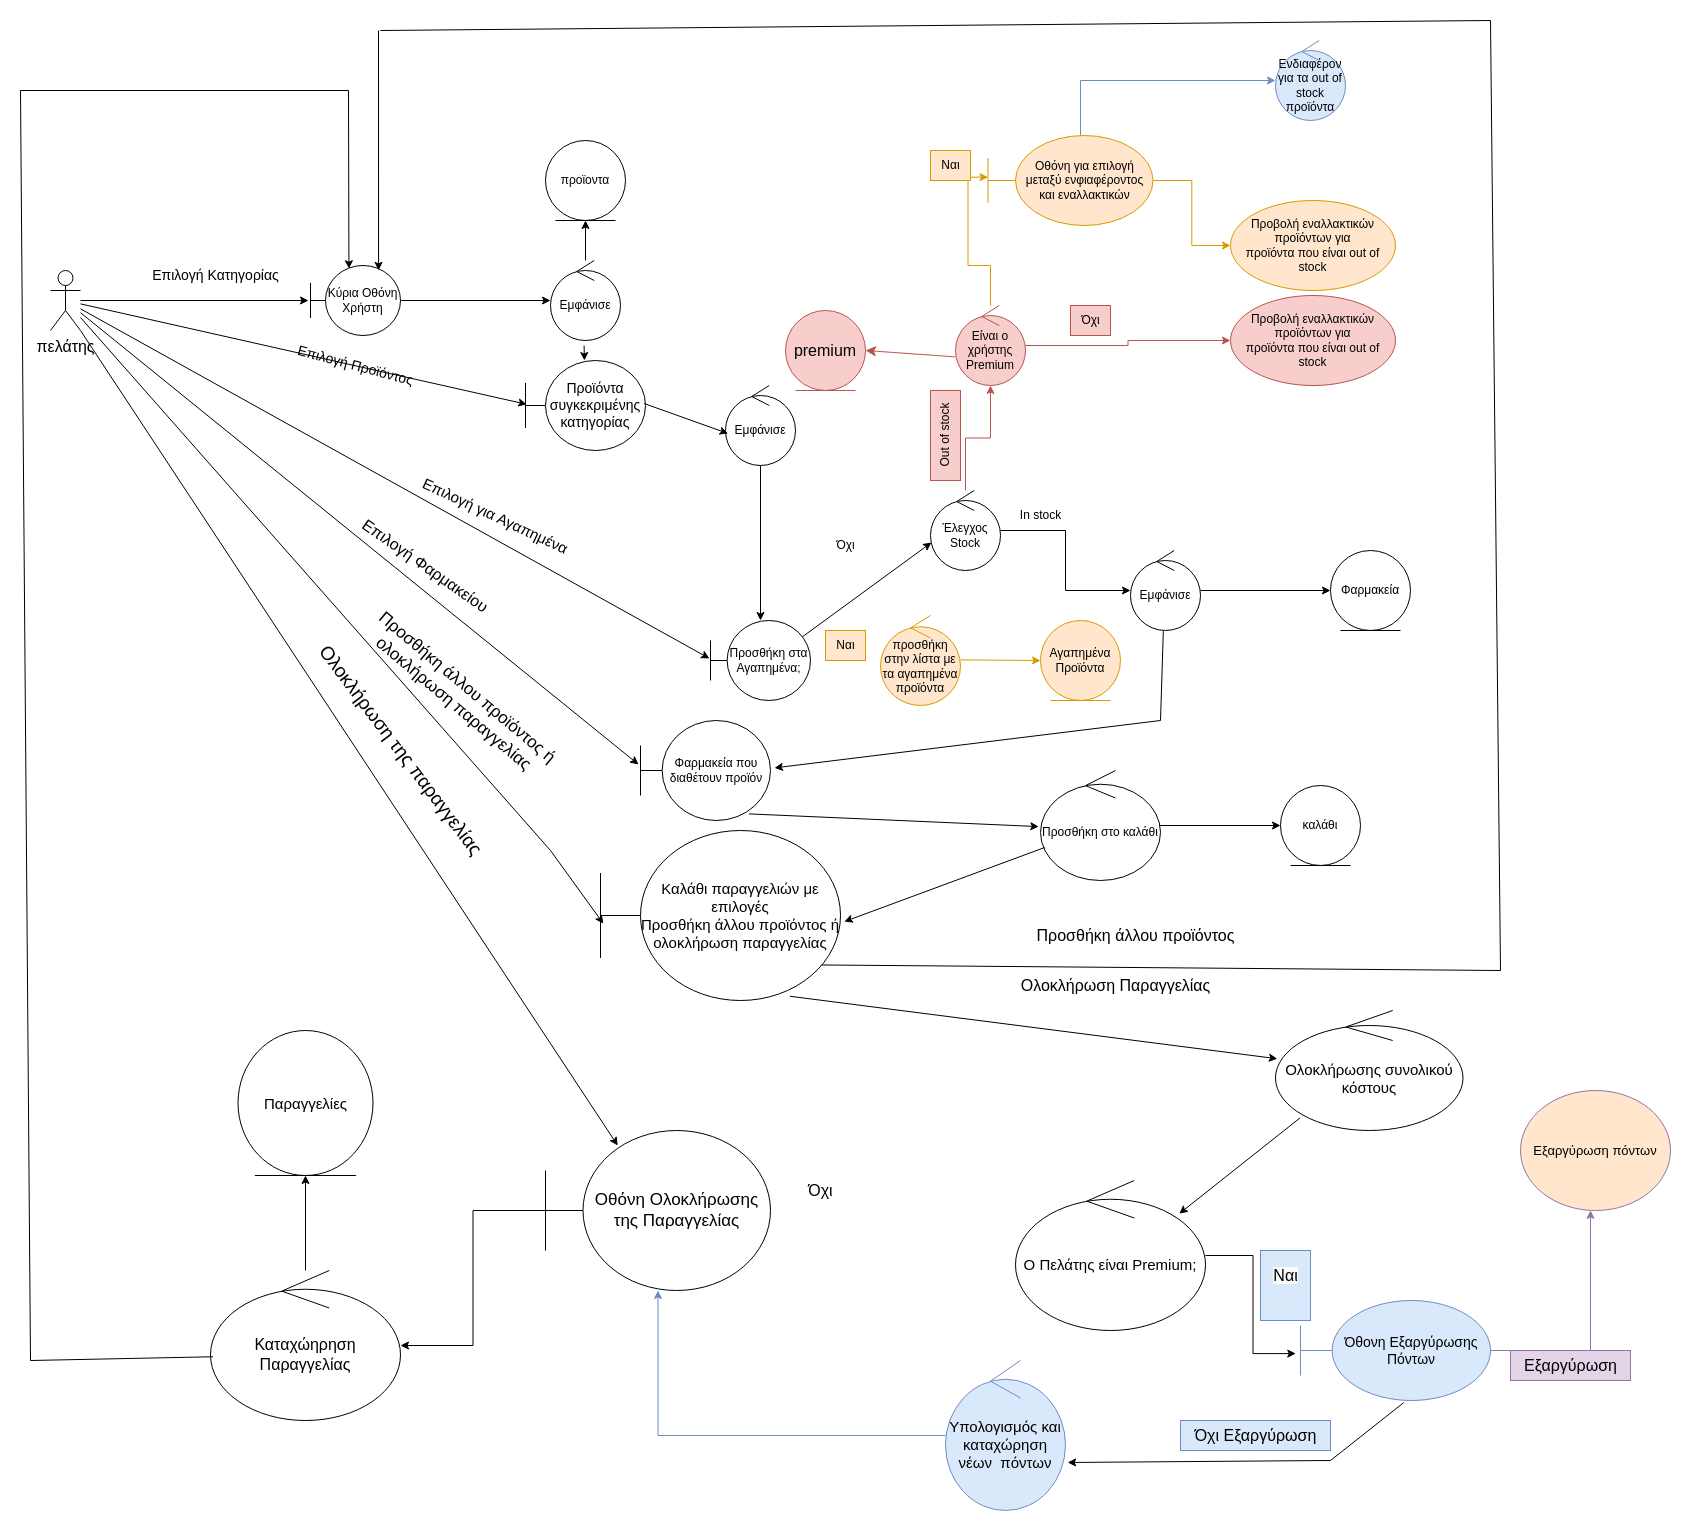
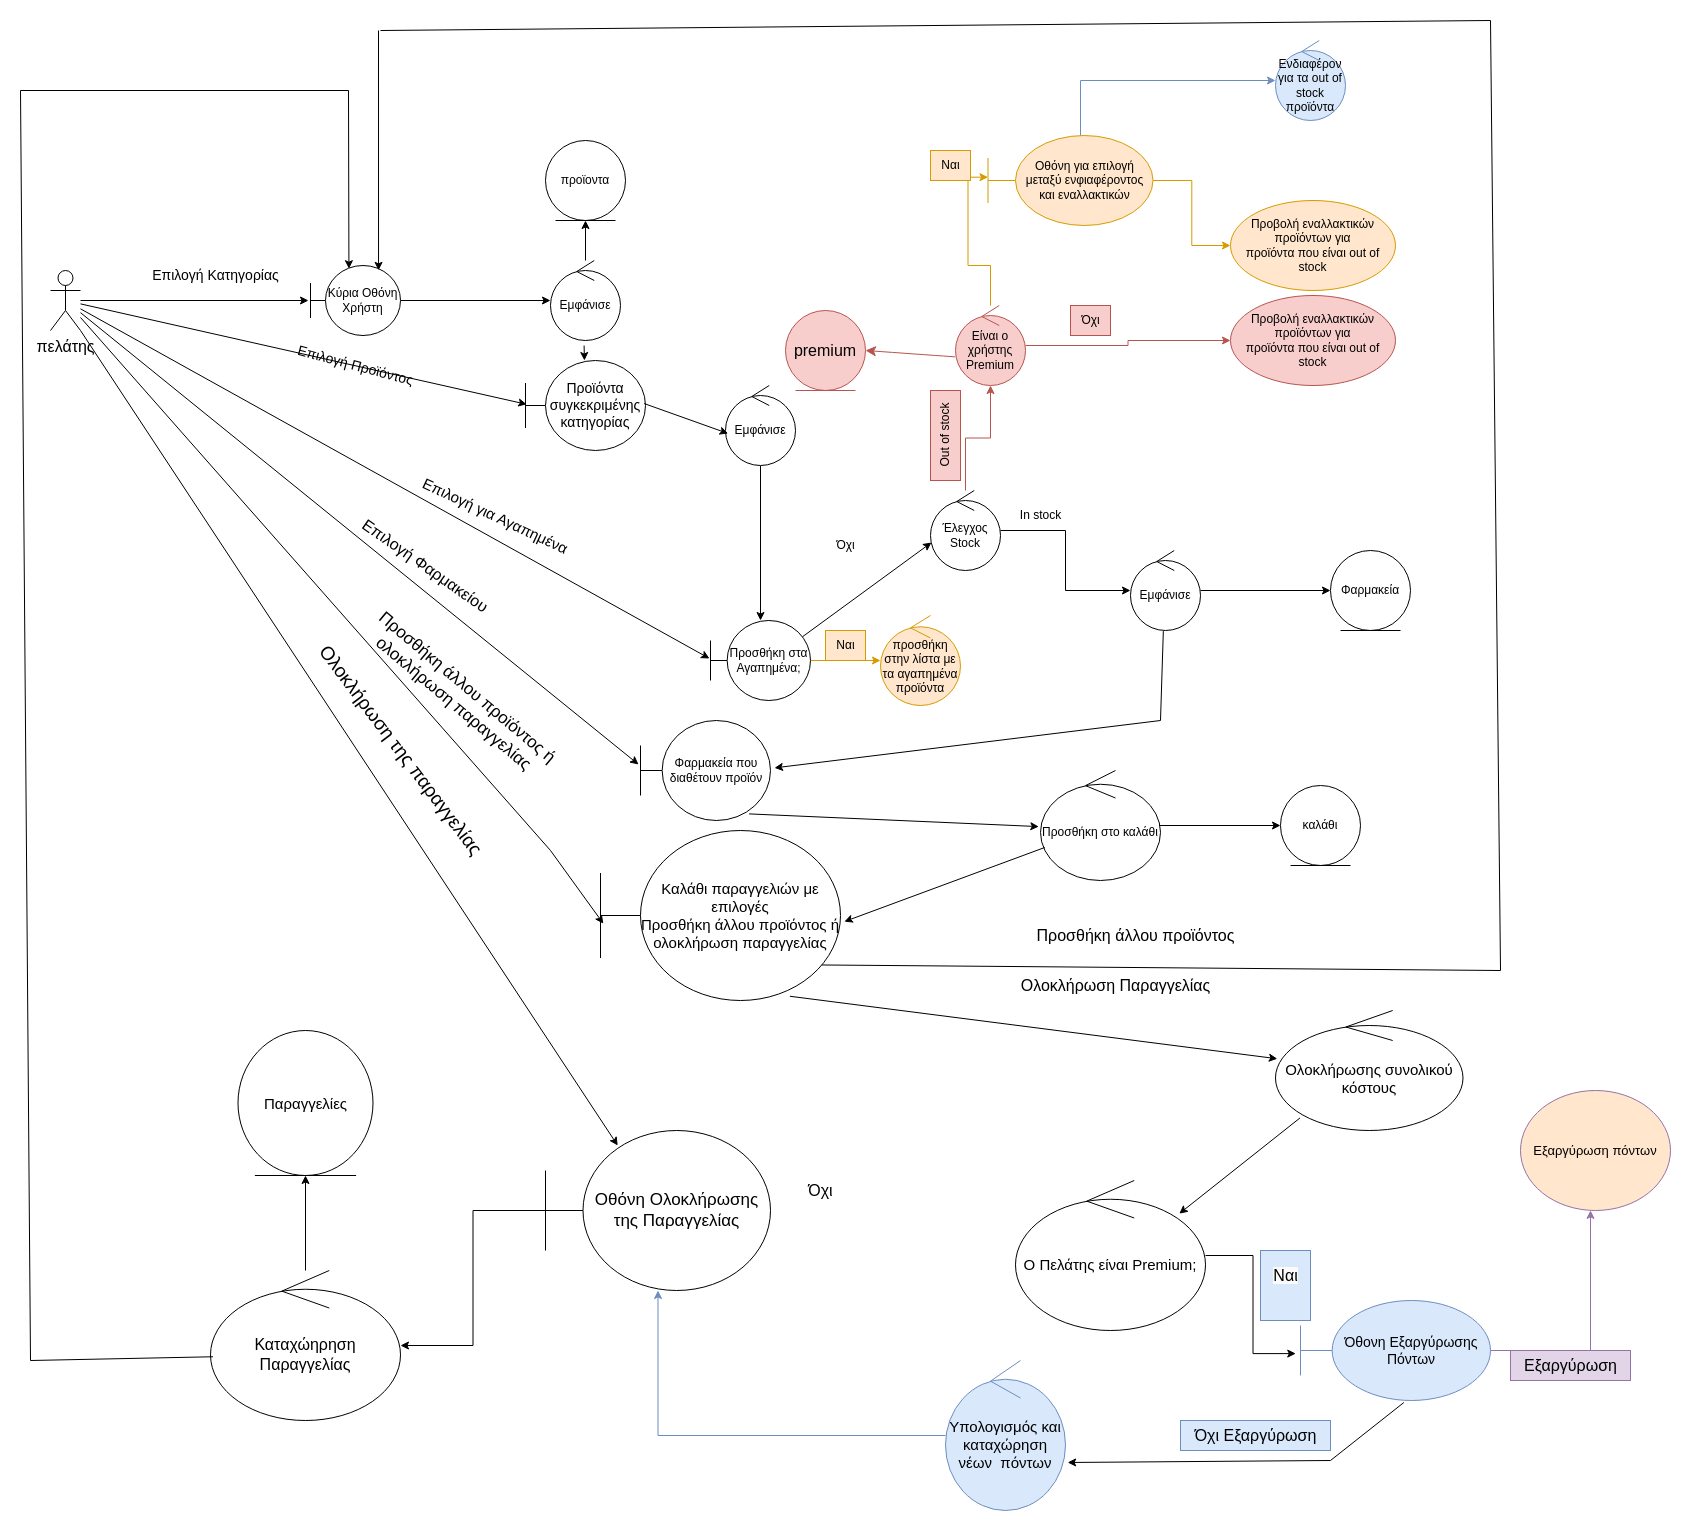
edge "προσθήκη στην λίστα με τα αγαπημένα προϊόντα" -> "Αγαπημένα Προϊόντα": removed
edge "Προσθήκη στα Αγαπημένα;" -> "προσθήκη στην λίστα με τα αγαπημένα προϊόντα": added
node "Αγαπημένα Προϊόντα": removed
